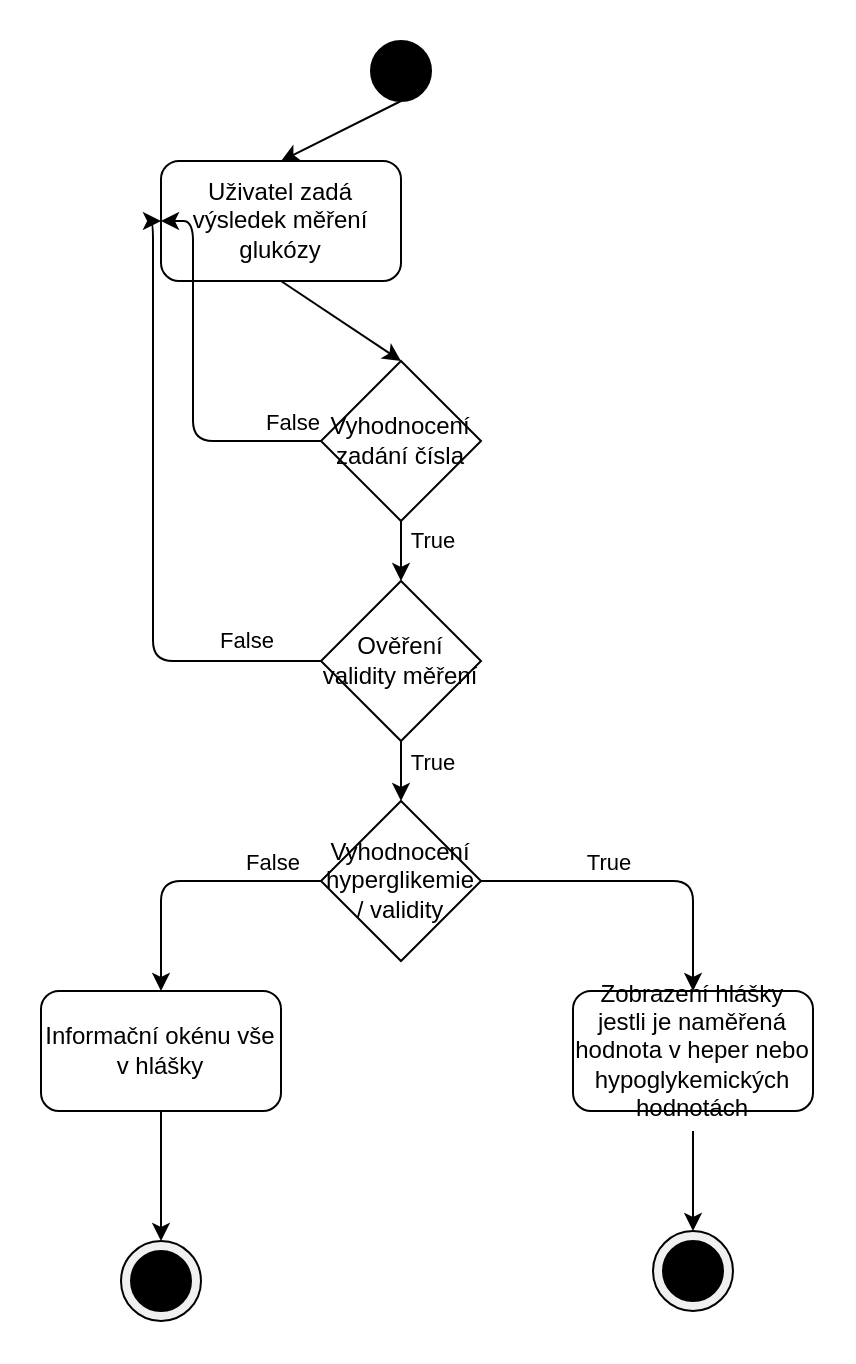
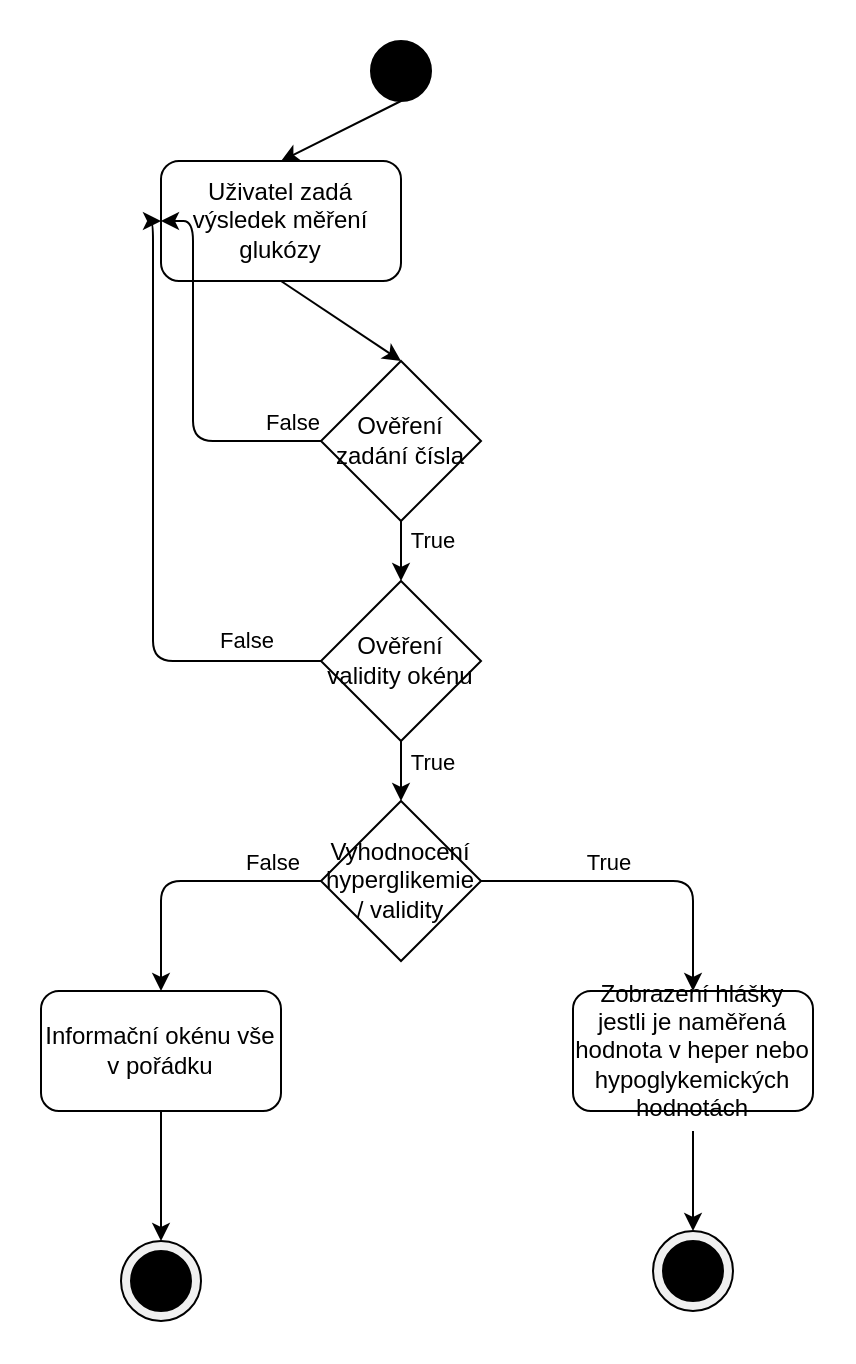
node "Vyhodnocení zadání čísla": label "Vyhodnocení zadání čísla" -> "Ověření zadání čísla"
node "Ověření validity měření": label "Ověření validity měření" -> "Ověření validity okénu"
node "Informační okénu vše v hlášky": label "Informační okénu vše v hlášky" -> "Informační okénu vše v pořádku"
